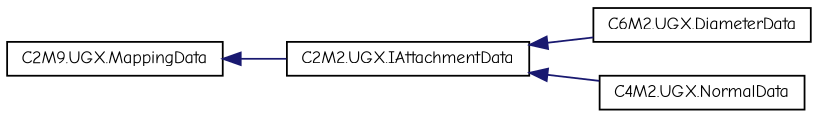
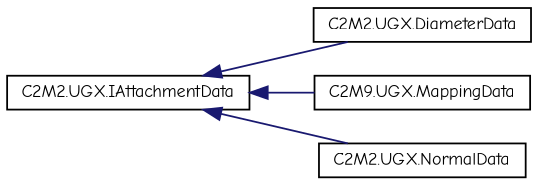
node "C6M2.UGX.DiameterData": label "C6M2.UGX.DiameterData" -> "C2M2.UGX.DiameterData"
edge "C2M2.UGX.IAttachmentData" -> "C2M9.UGX.MappingData": reversed
node "C4M2.UGX.NormalData": label "C4M2.UGX.NormalData" -> "C2M2.UGX.NormalData"
